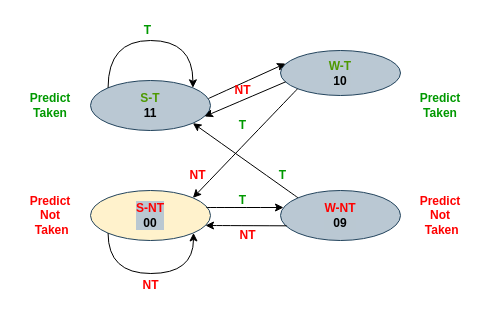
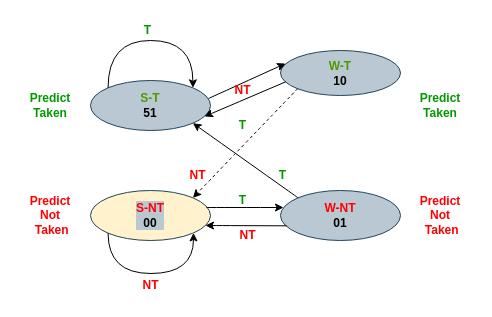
node "S-T 11": label "S-T 11" -> "S-T 51"
edge "W-T 10" -> "S-NT 00": style solid -> dashed
node "W-NT 09": label "W-NT 09" -> "W-NT 01"
